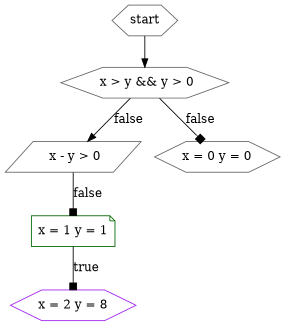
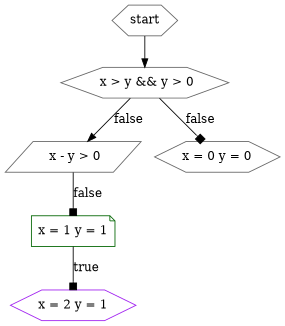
node "x = 2 y = 8": label "x = 2 y = 8" -> "x = 2 y = 1"
